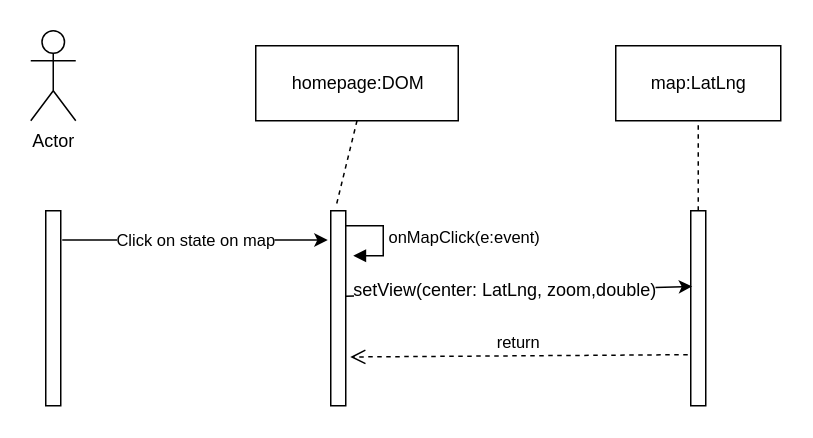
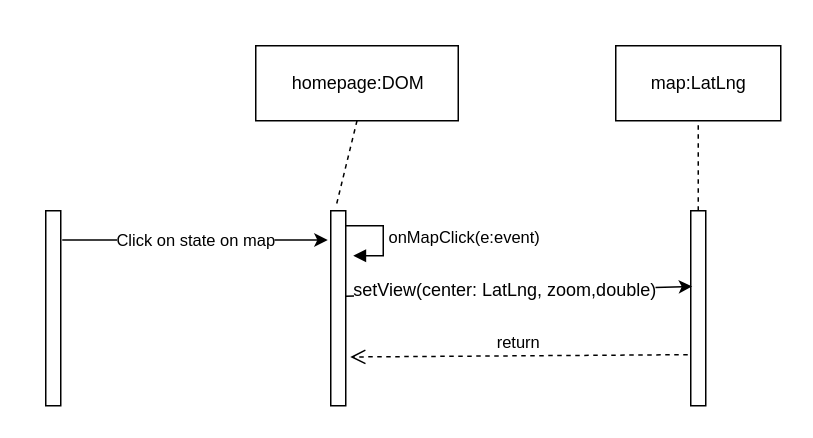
node "Actor": removed
